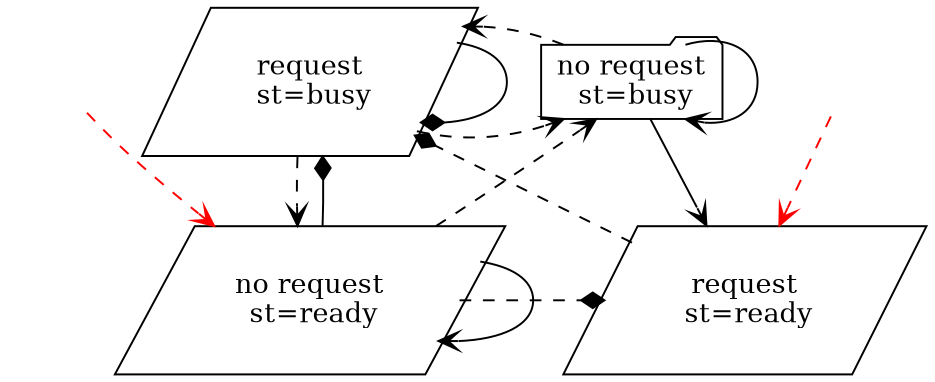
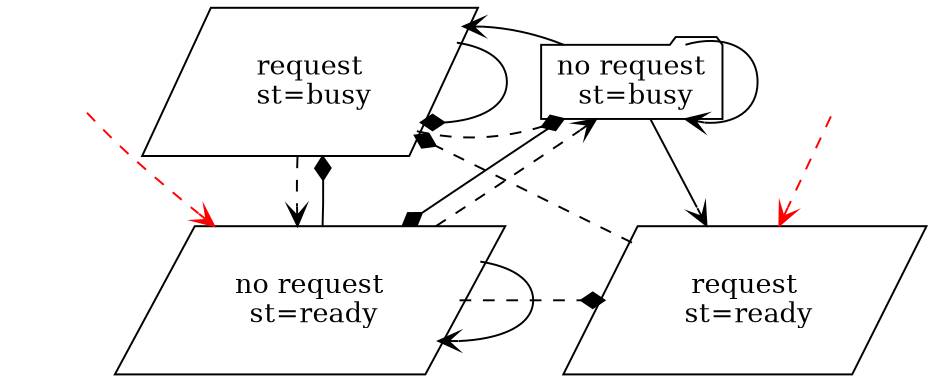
edge "no request st=busy" -> "request st=busy": style dashed -> solid
edge "request st=busy" -> "no request st=busy": arrowhead vee -> diamond
edge "no request st=busy" -> "no request st=ready": added
